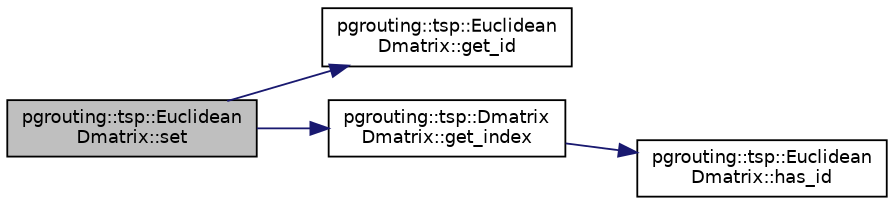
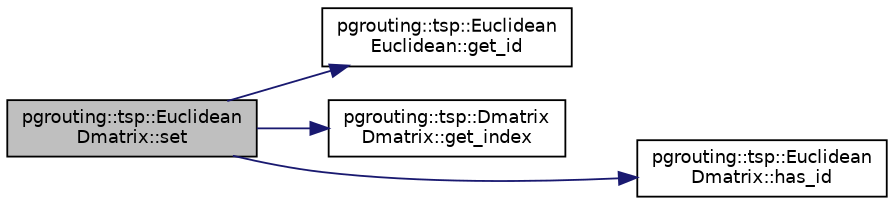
node "pgrouting::tsp::Euclidean Dmatrix::get_id": label "pgrouting::tsp::Euclidean Dmatrix::get_id" -> "pgrouting::tsp::Euclidean Euclidean::get_id"
edge "pgrouting::tsp::Dmatrix Dmatrix::get_index" -> "pgrouting::tsp::Euclidean Dmatrix::has_id": now "pgrouting::tsp::Euclidean Dmatrix::set" -> "pgrouting::tsp::Euclidean Dmatrix::has_id"
